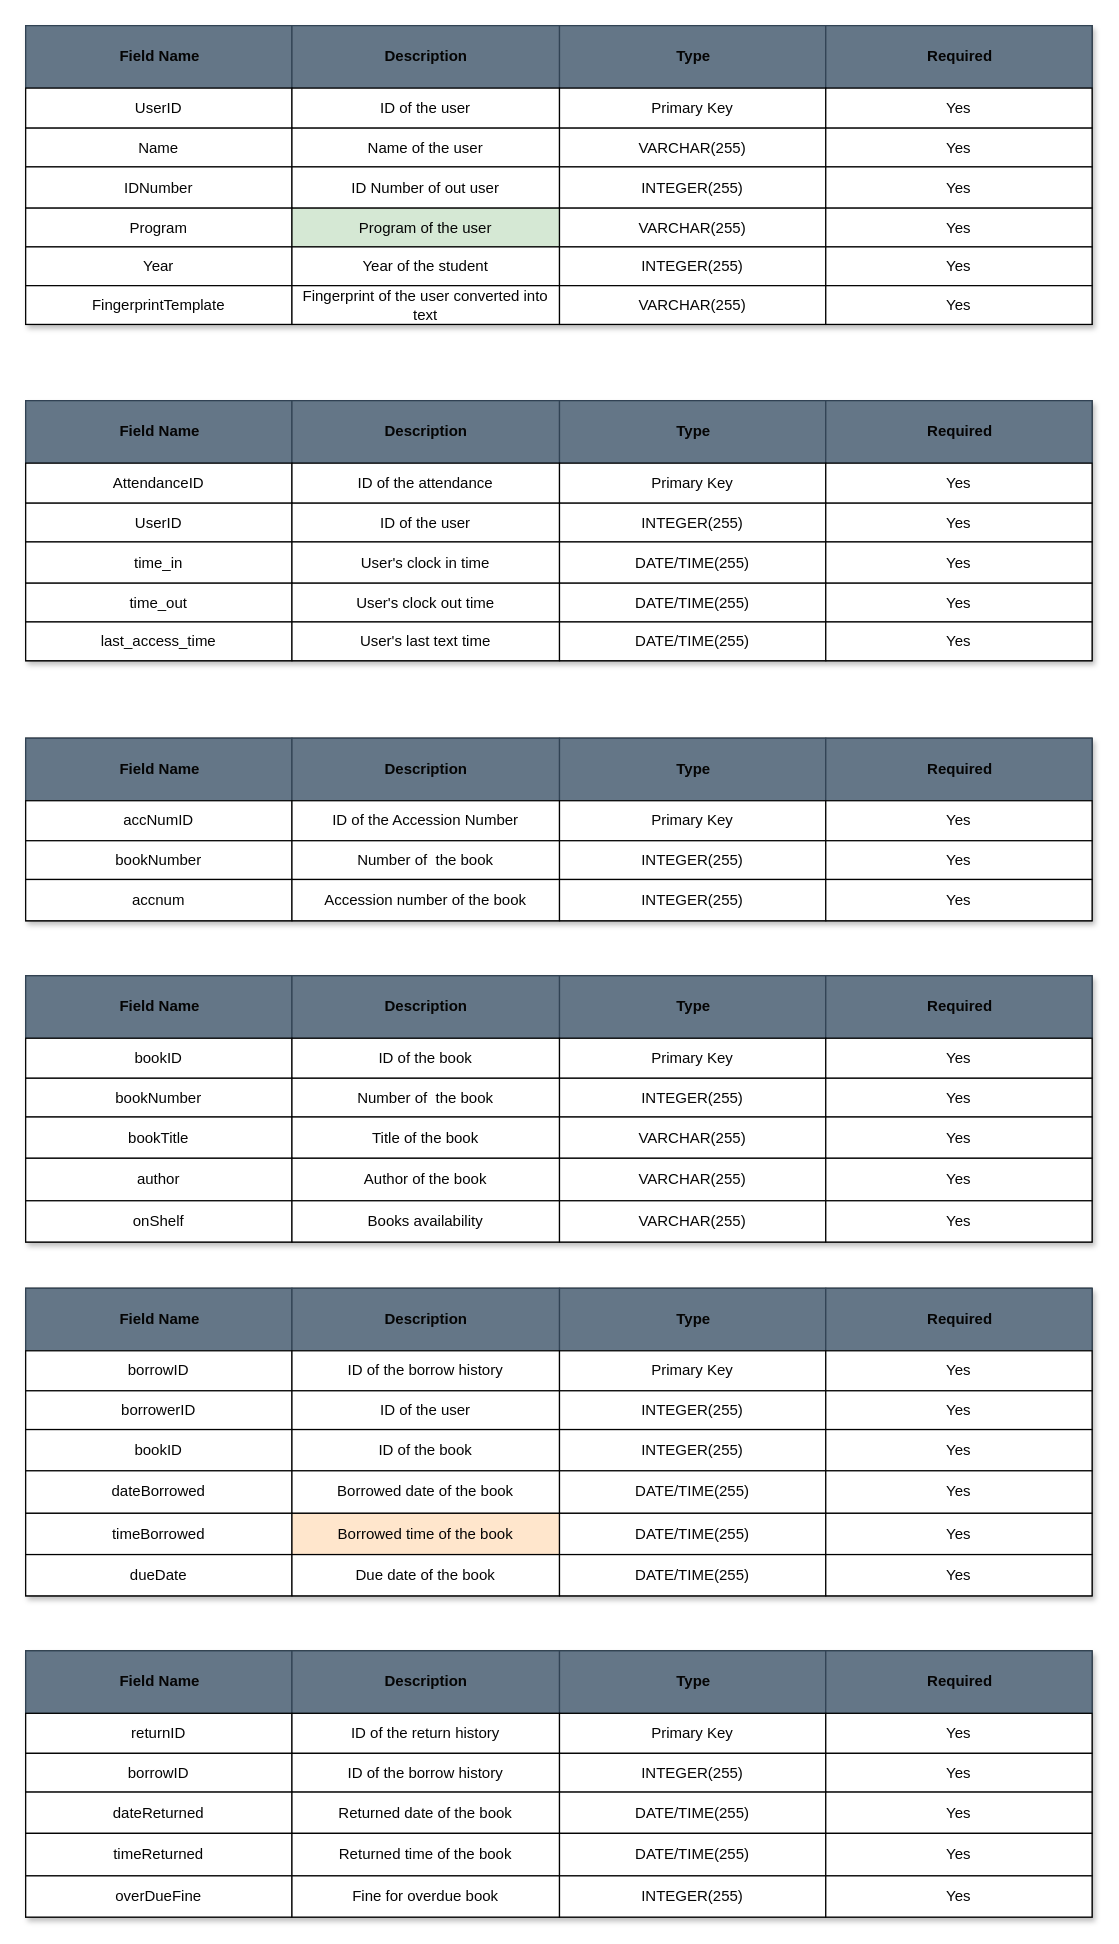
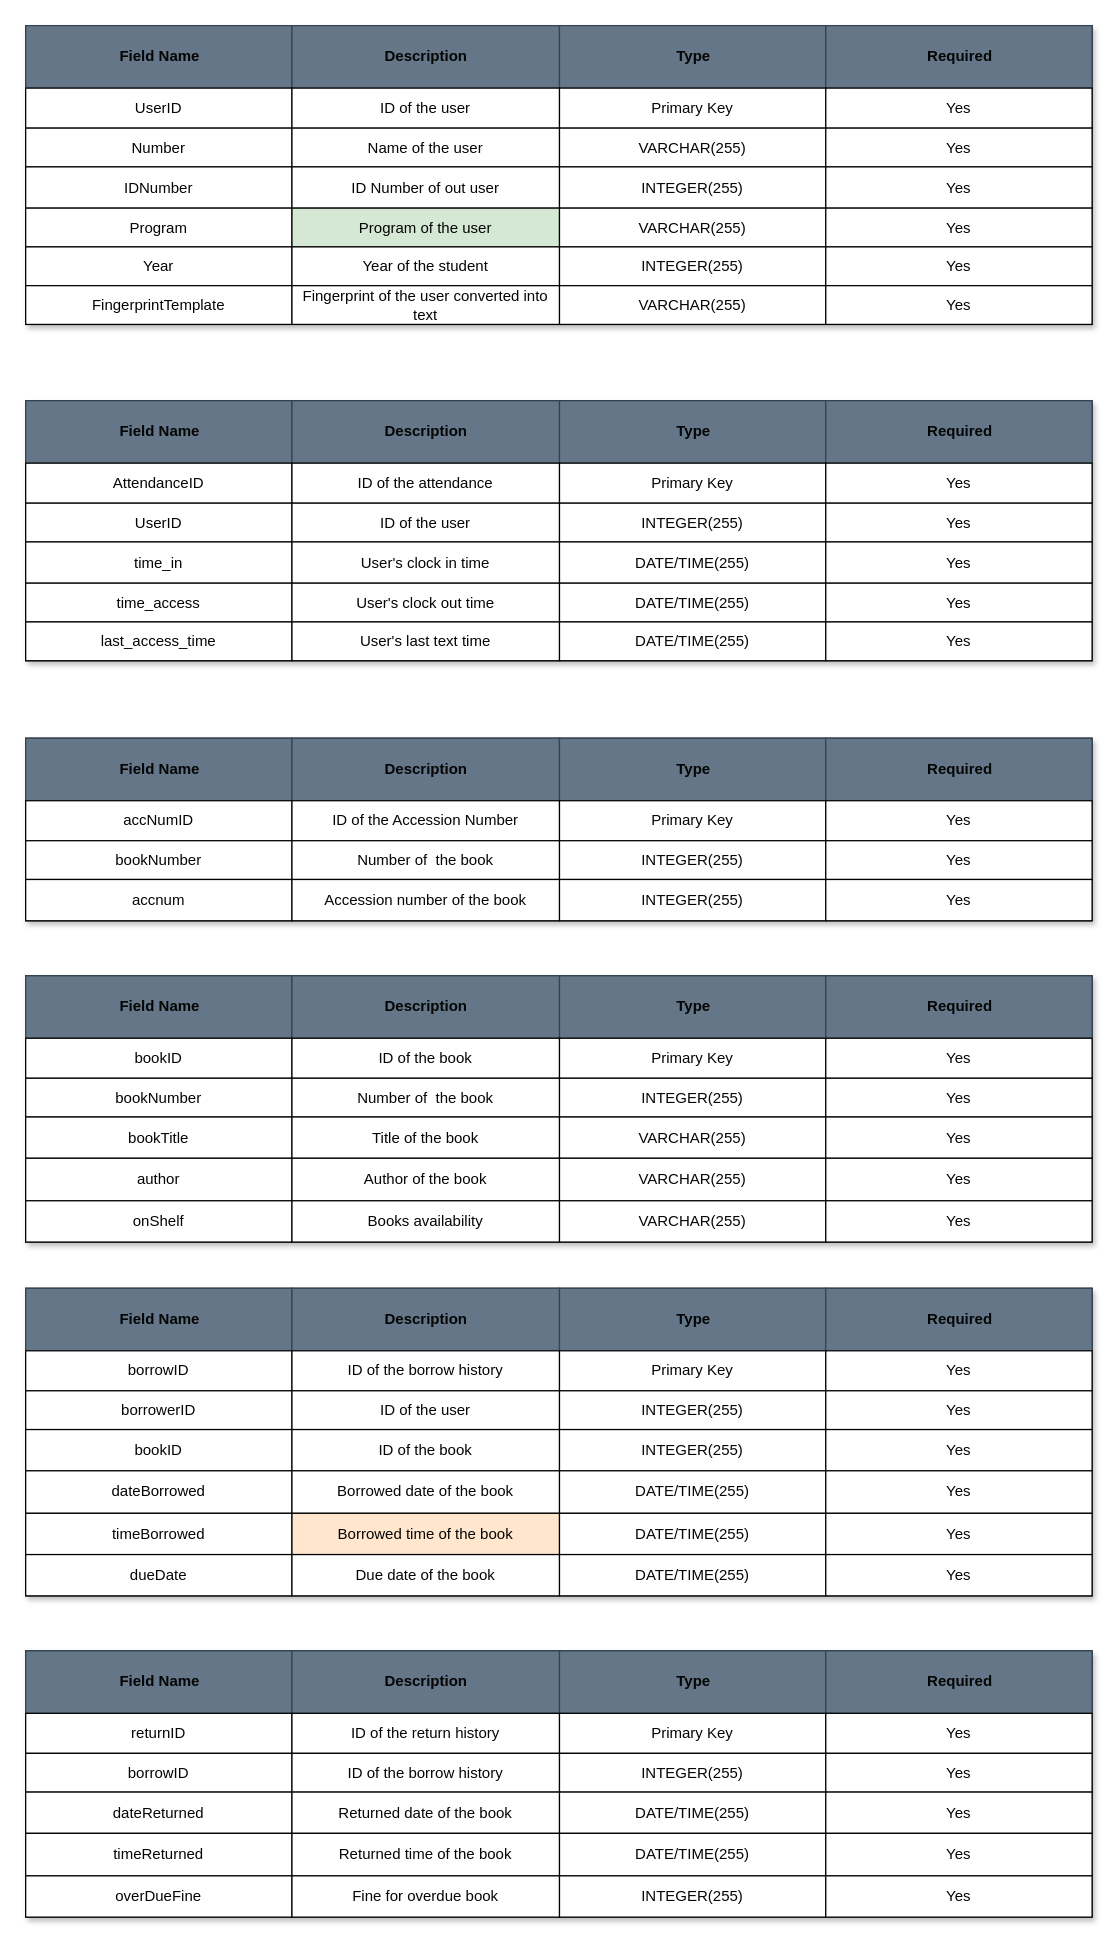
node "Name": label "Name" -> "Number"
node "time_out": label "time_out" -> "time_access"
